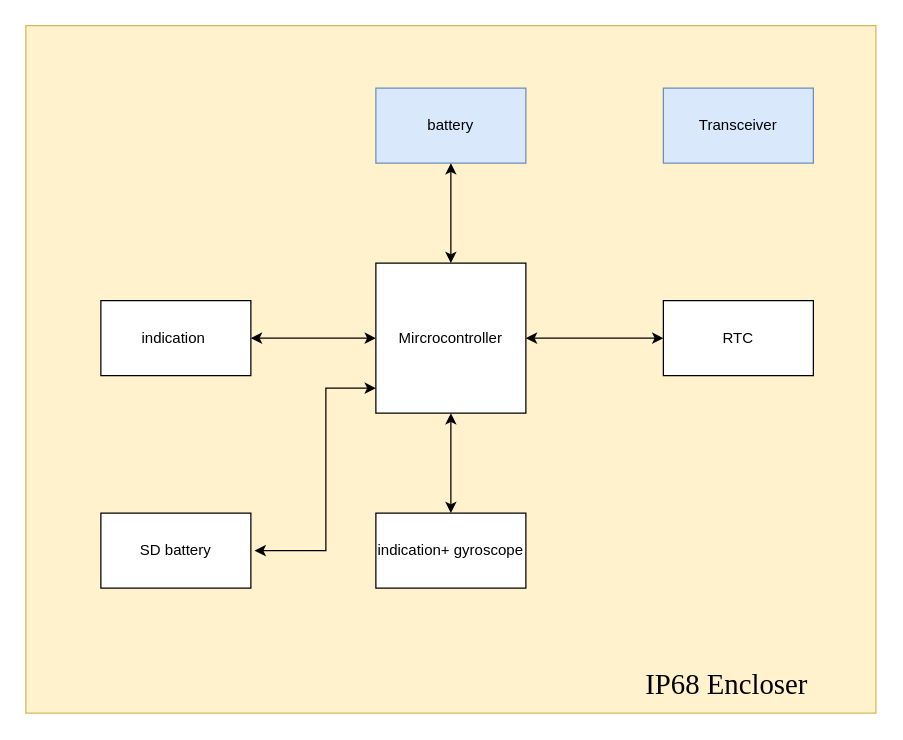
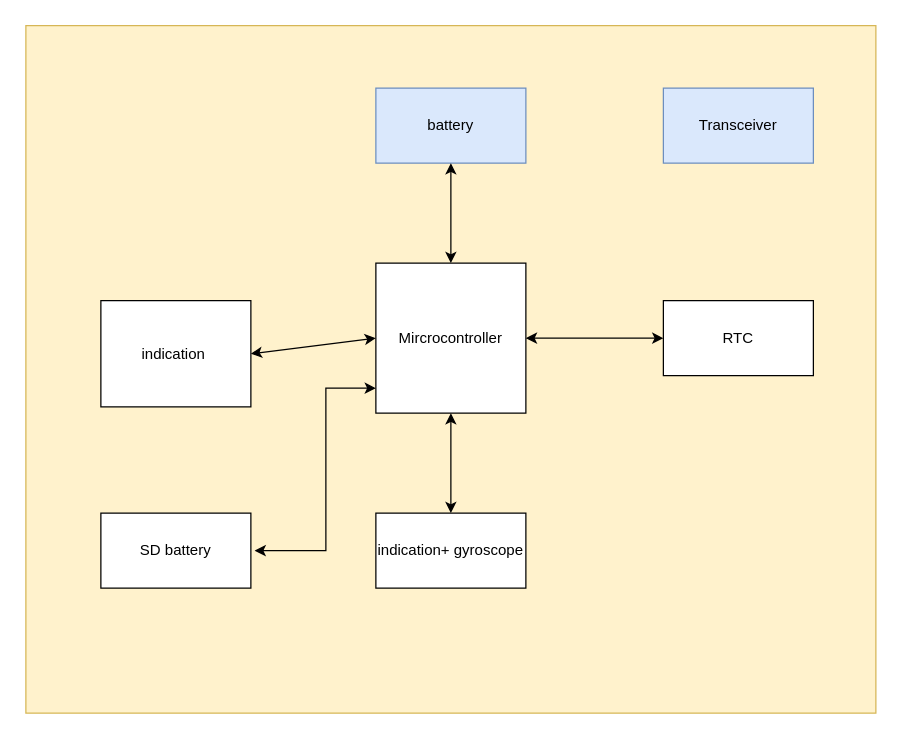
node "indication": size 150x75 -> 150x106
node "IP68 Encloser": removed
